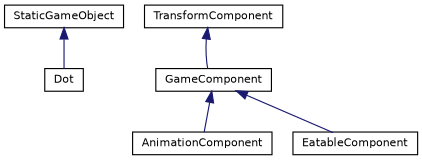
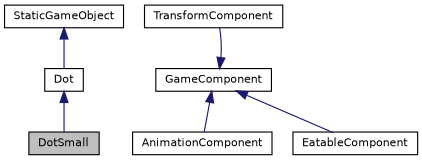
edge "GameComponent" -> "TransformComponent": reversed
node "DotSmall": added
